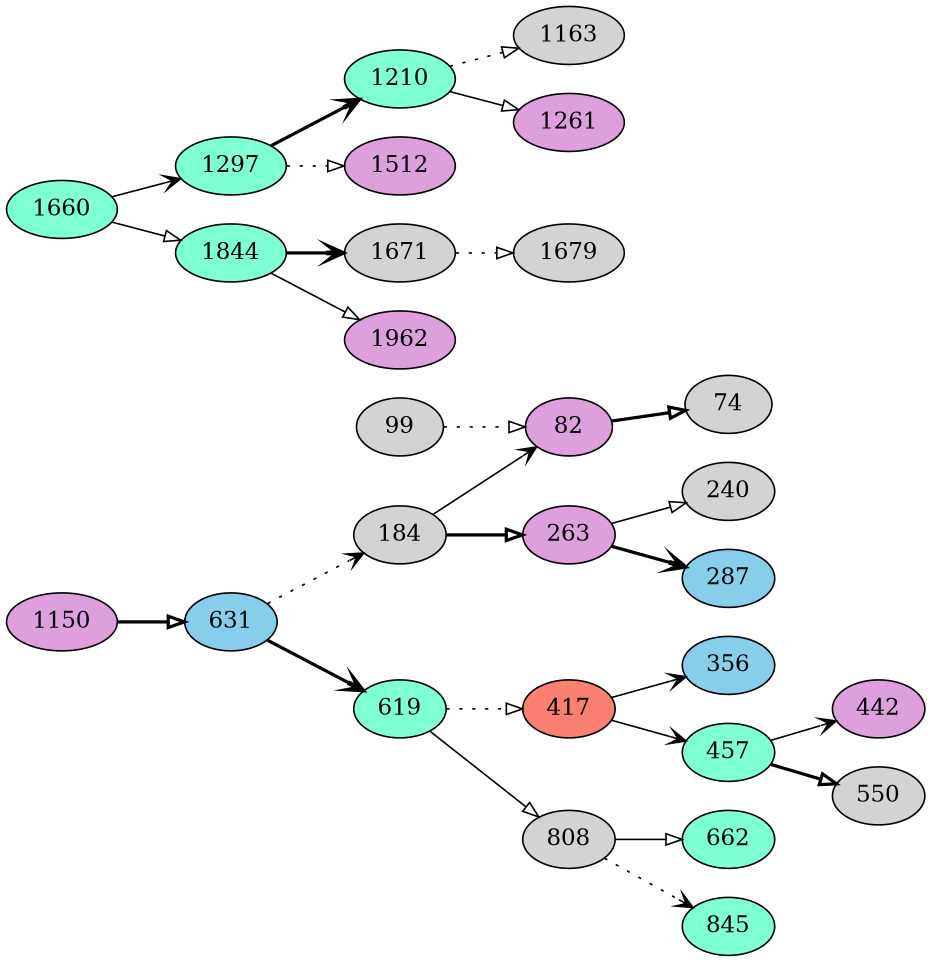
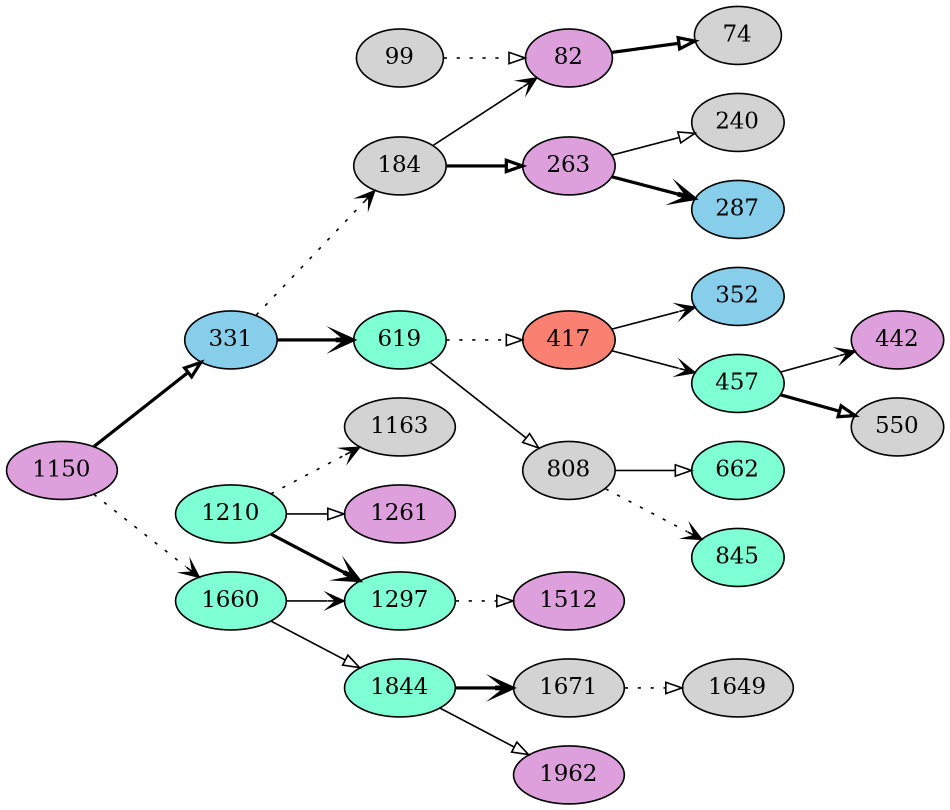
edge "1210" -> "1163": arrowhead onormal -> vee
edge "1297" -> "1210": reversed
node "1679": label "1679" -> "1649"
edge "1150" -> "1660": added
node "631": label "631" -> "331"
node "356": label "356" -> "352"
